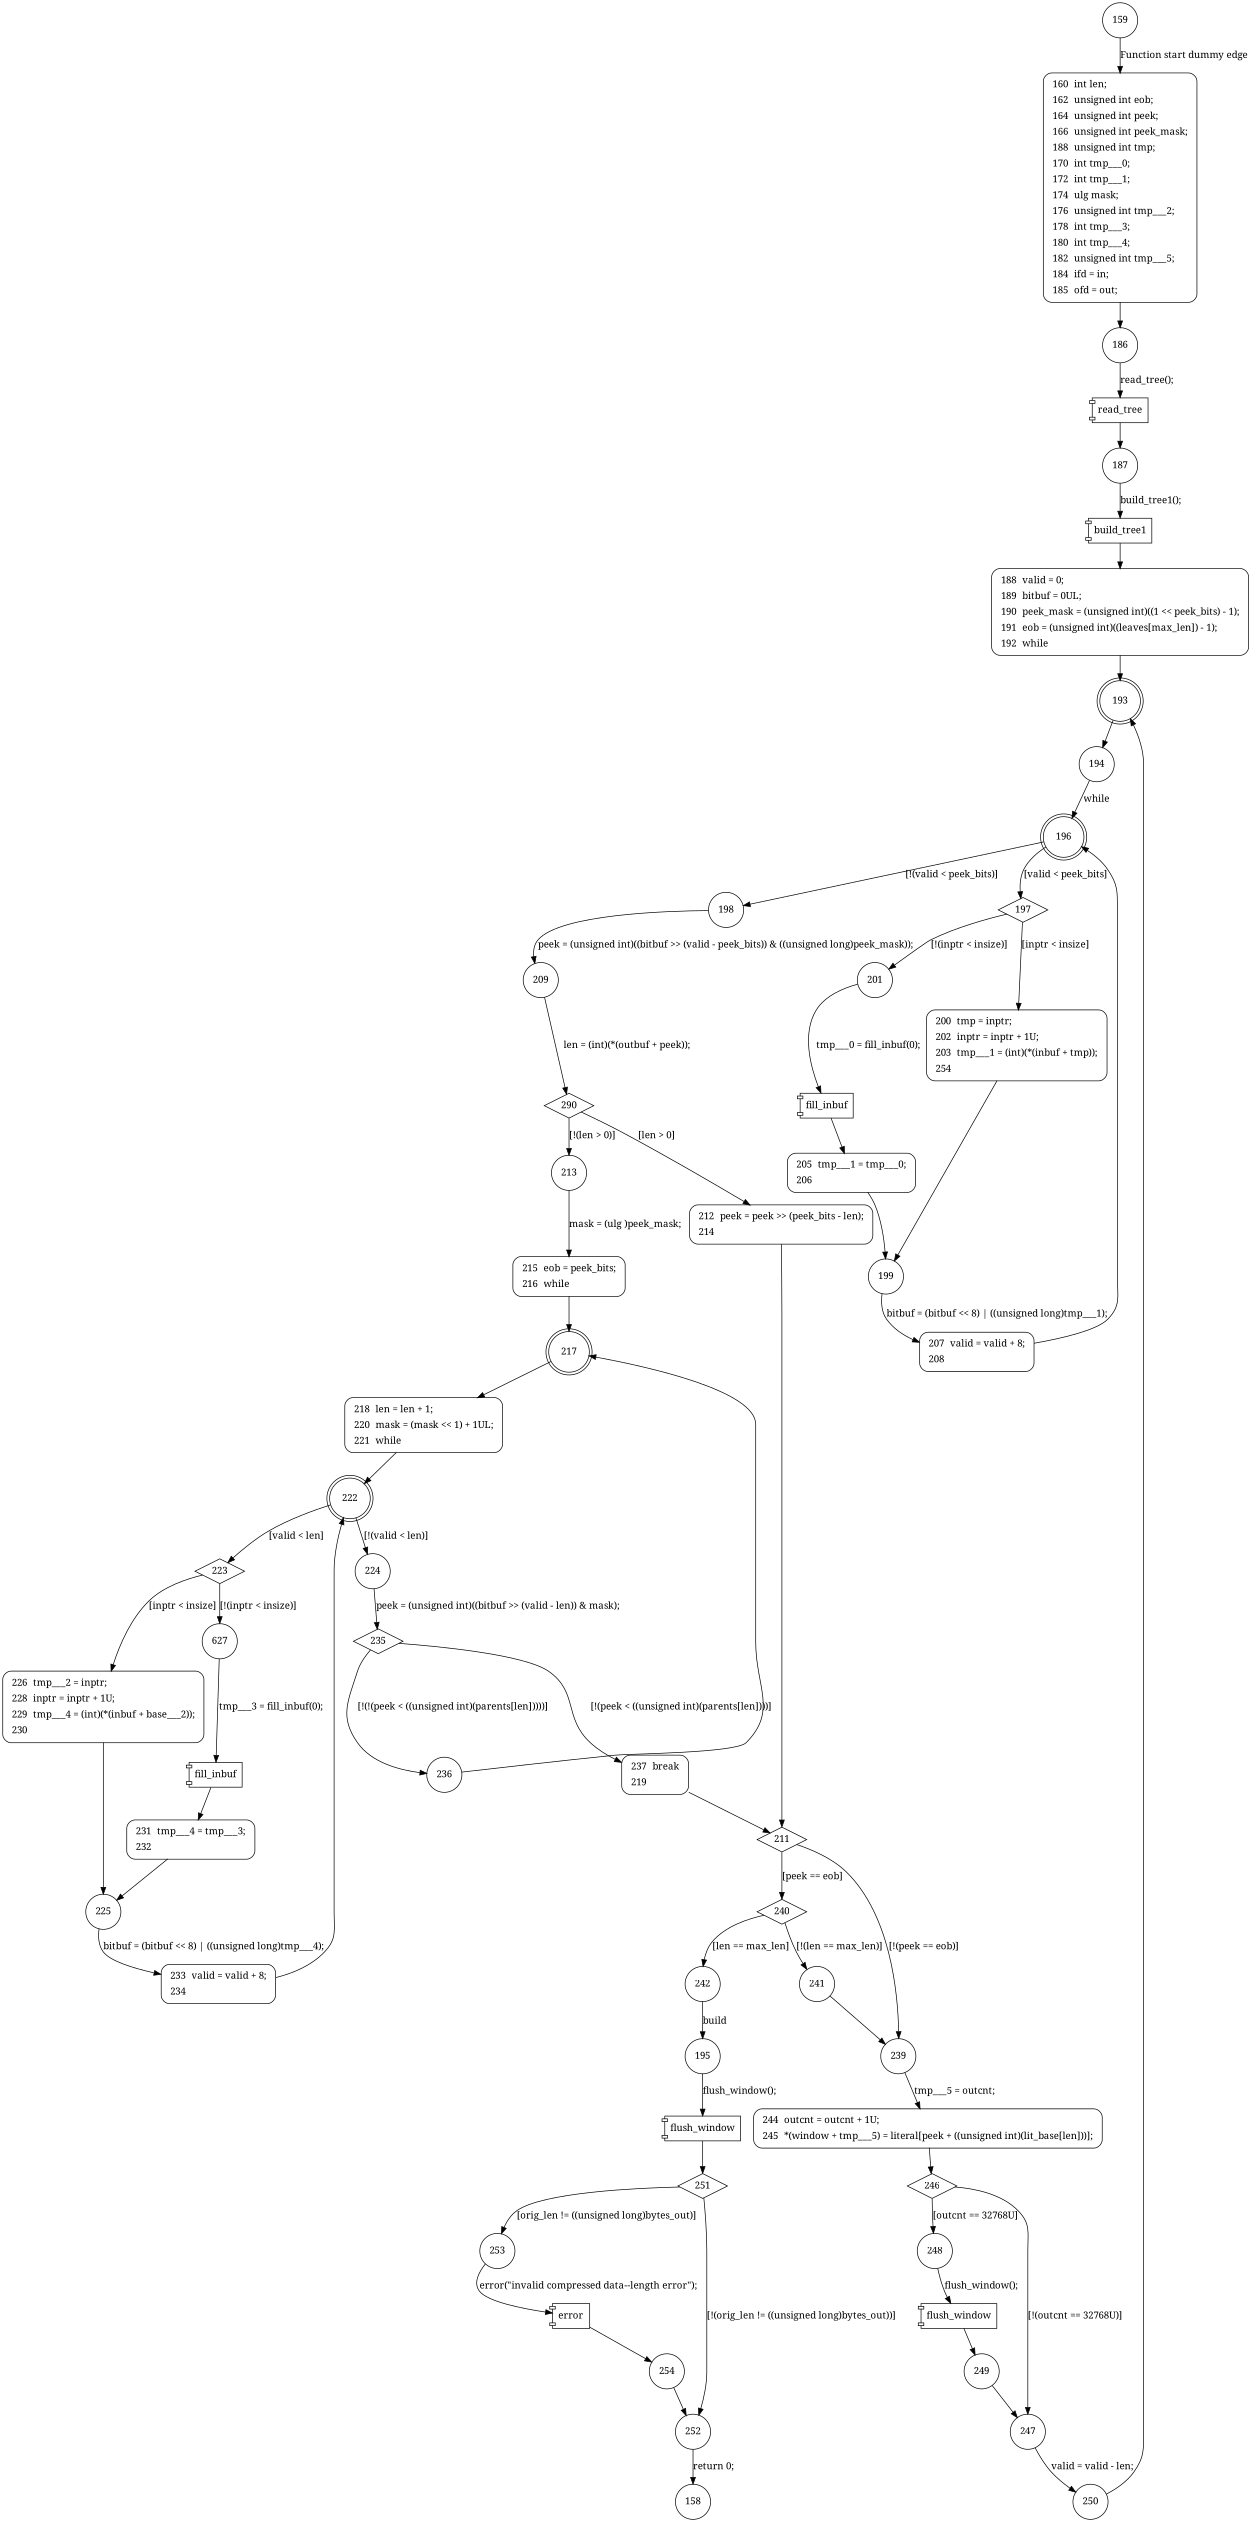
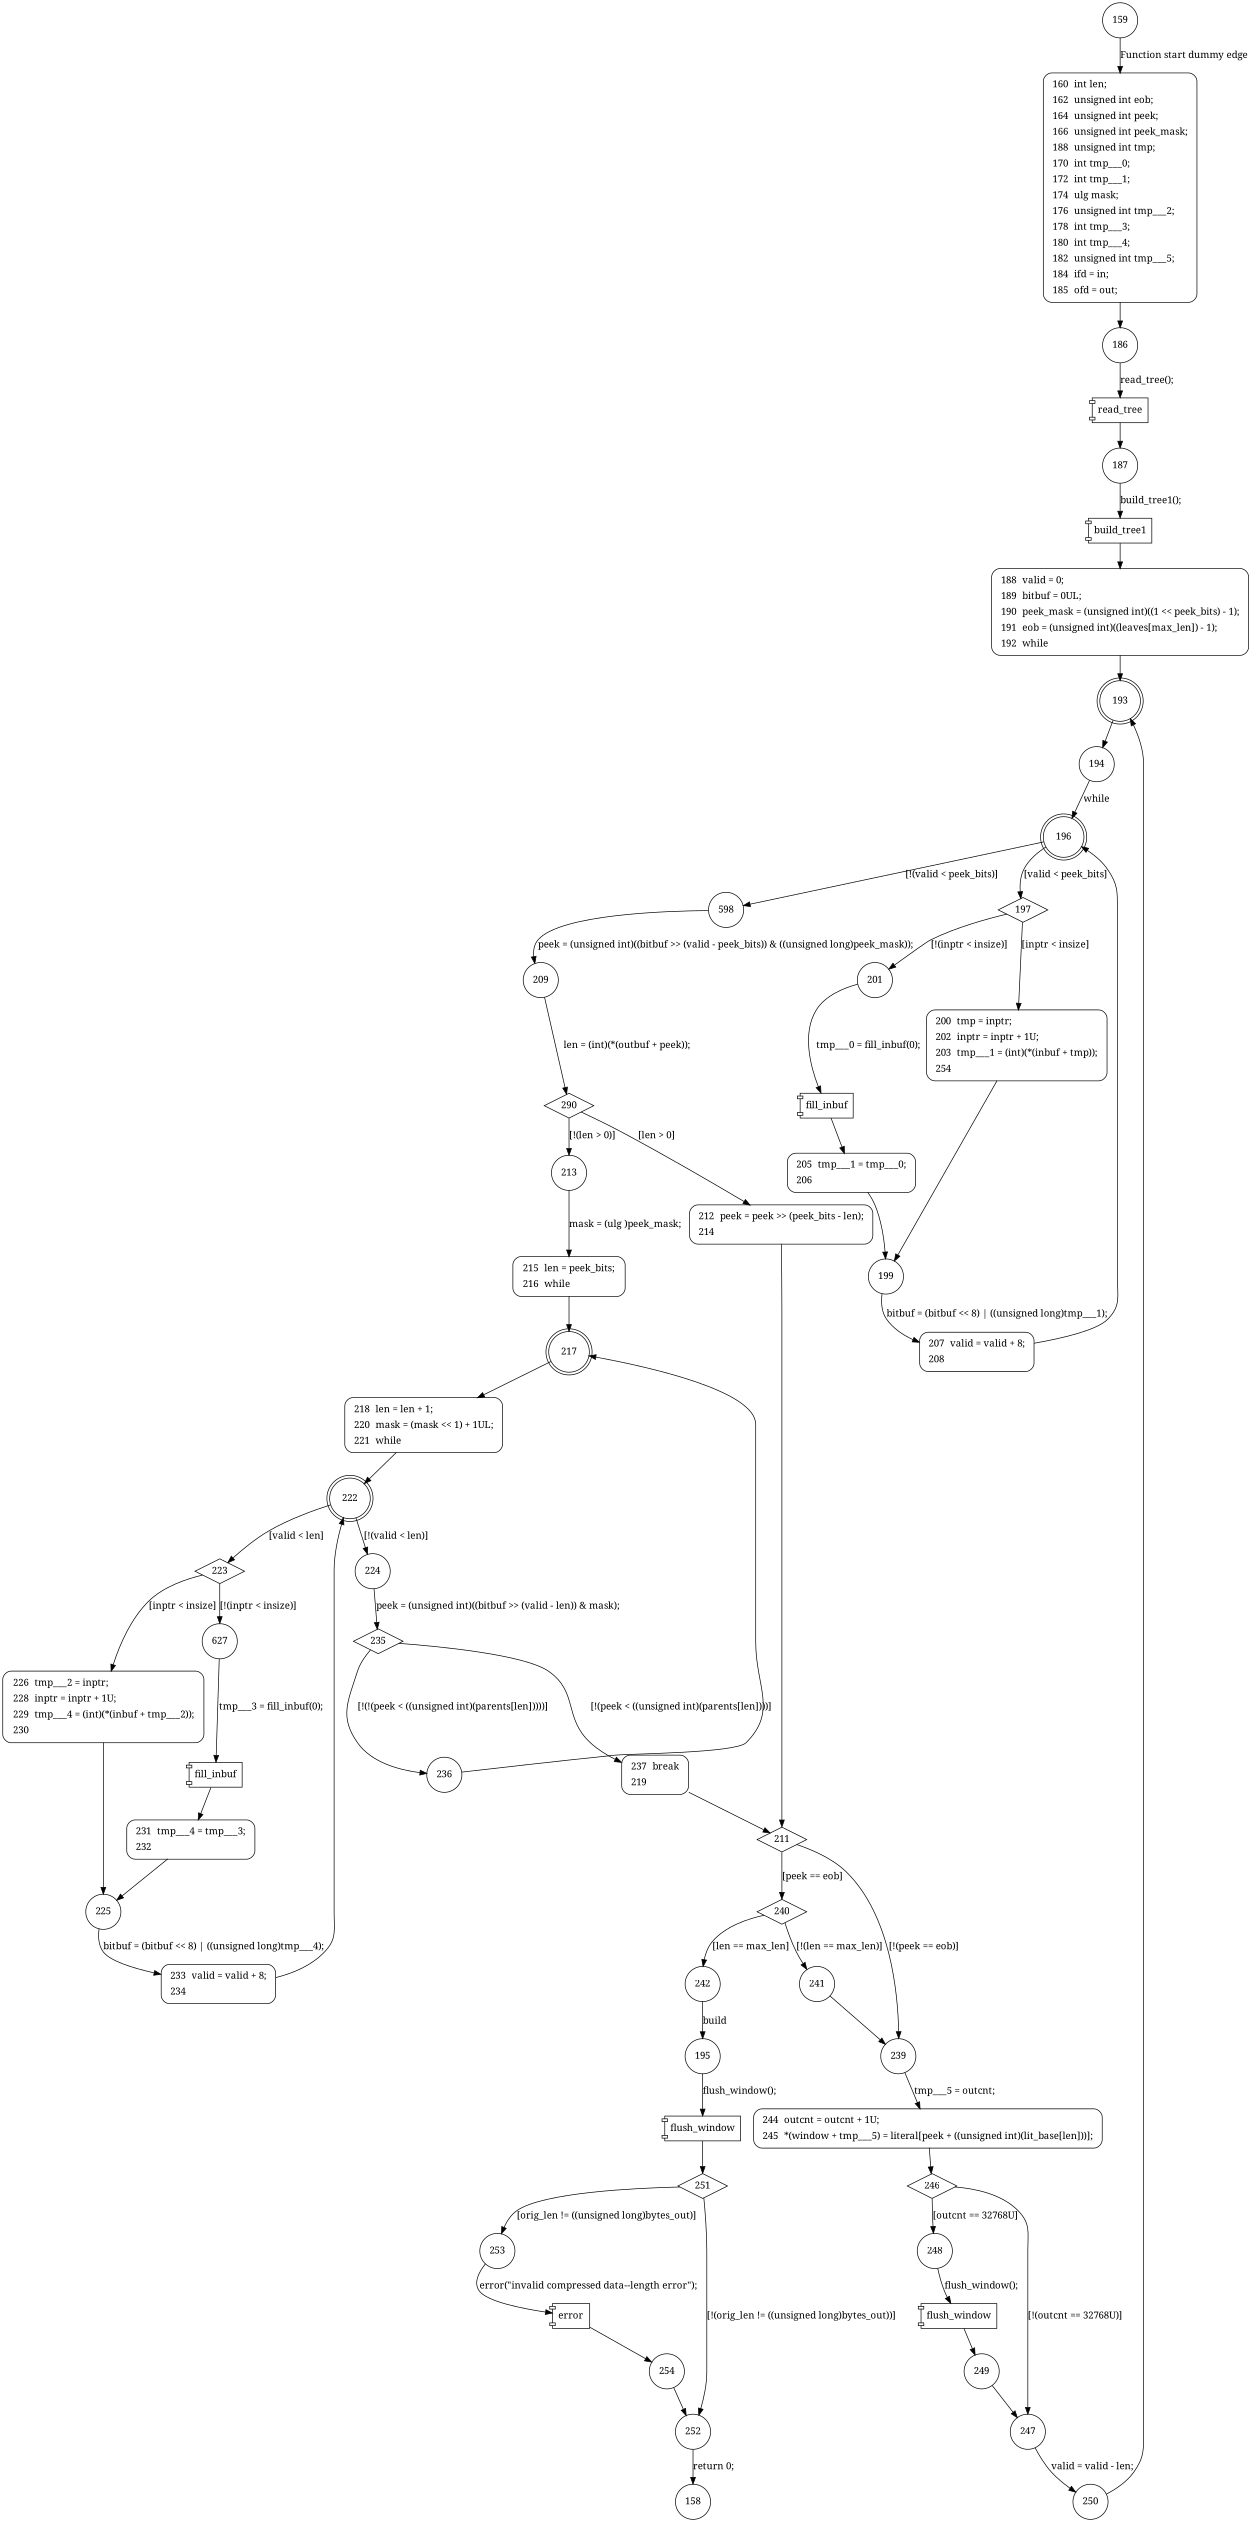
node "198": label "198" -> "598"
node "215": text "eob = peek_bits;" -> "len = peek_bits;"
node "226": text "tmp___4 = (int)(*(inbuf + base___2));" -> "tmp___4 = (int)(*(inbuf + tmp___2));"
